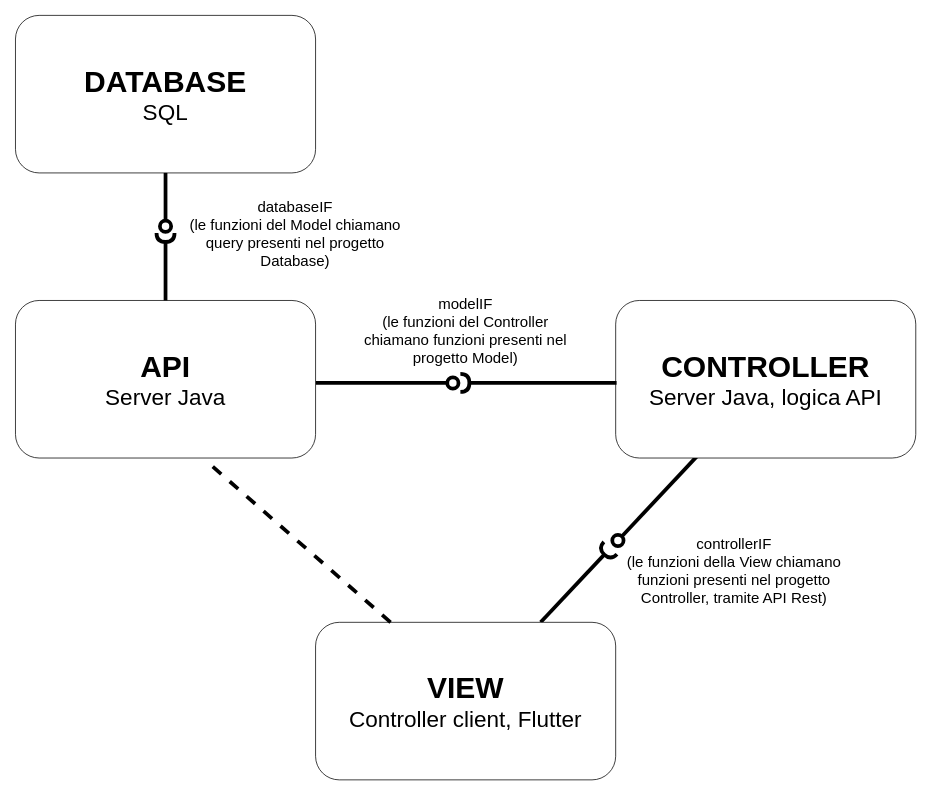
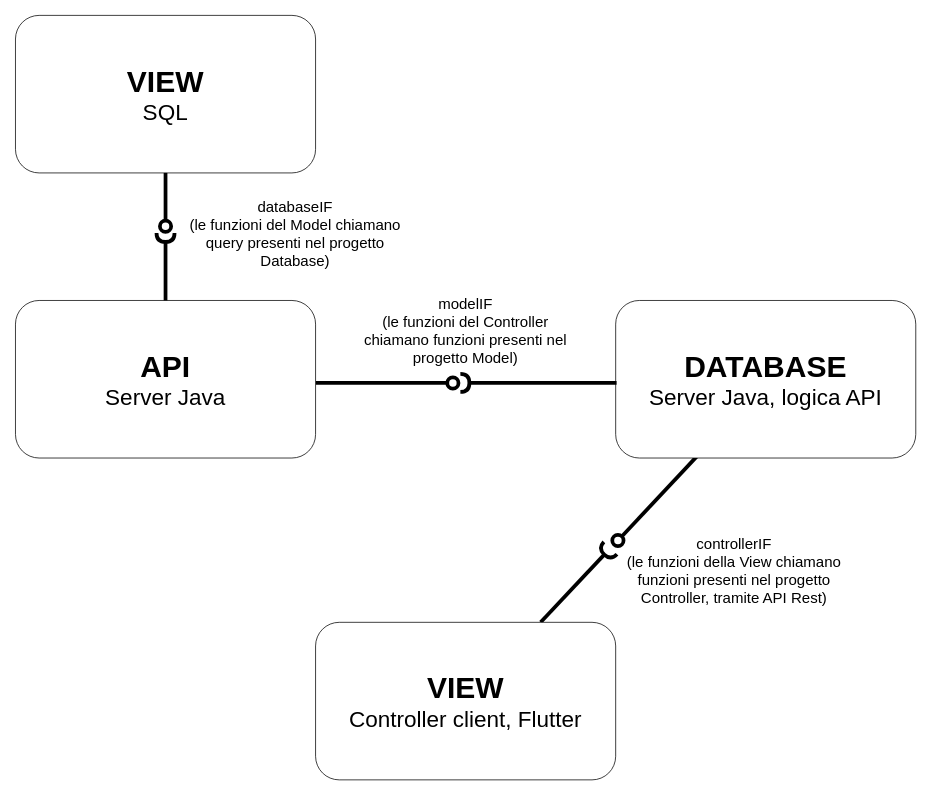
node "DATABASE SQL": label "DATABASE SQL" -> "VIEW SQL"
node "CONTROLLER Server Java, logica API": label "CONTROLLER Server Java, logica API" -> "DATABASE Server Java, logica API"
edge "API Server Java" -- "VIEW Controller client, Flutter": removed
